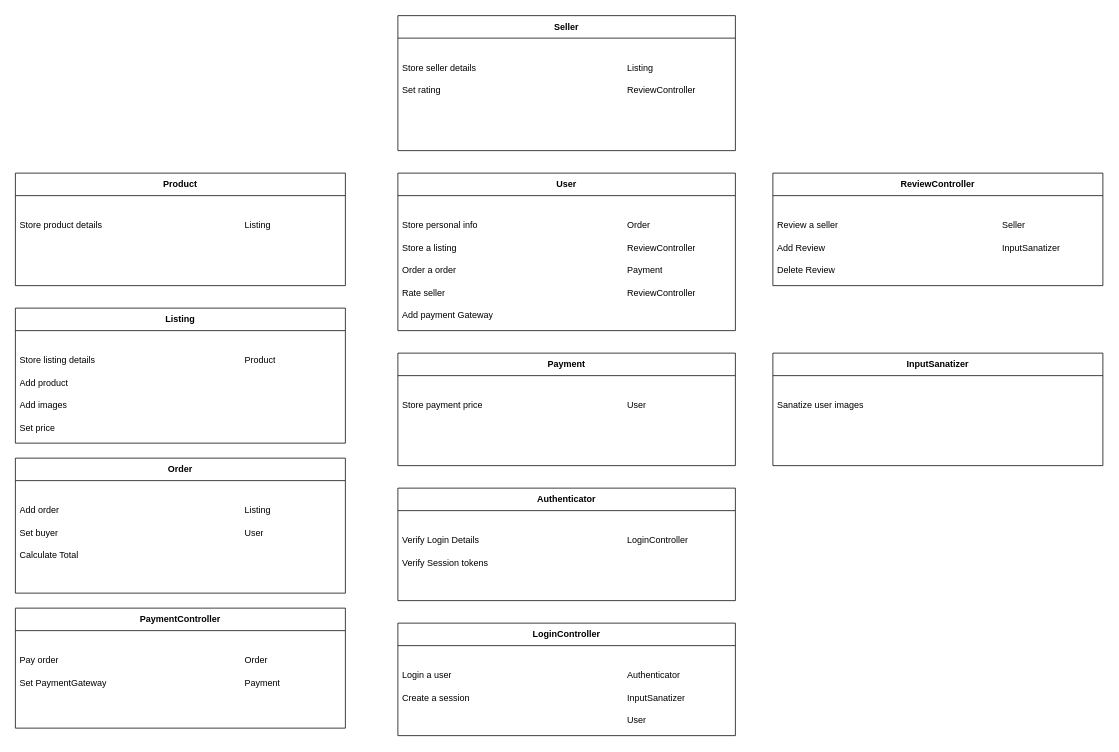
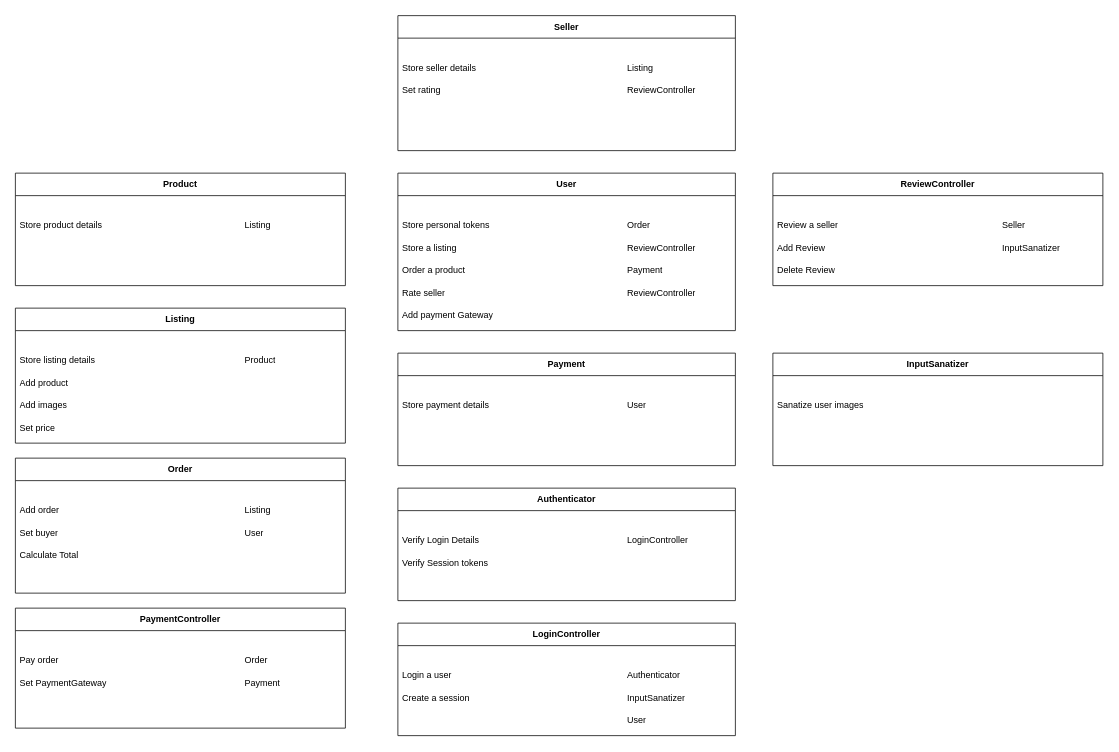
node "Store personal info": label "Store personal info" -> "Store personal tokens"
node "Order a order": label "Order a order" -> "Order a product"
node "Store payment price": label "Store payment price" -> "Store payment details"
